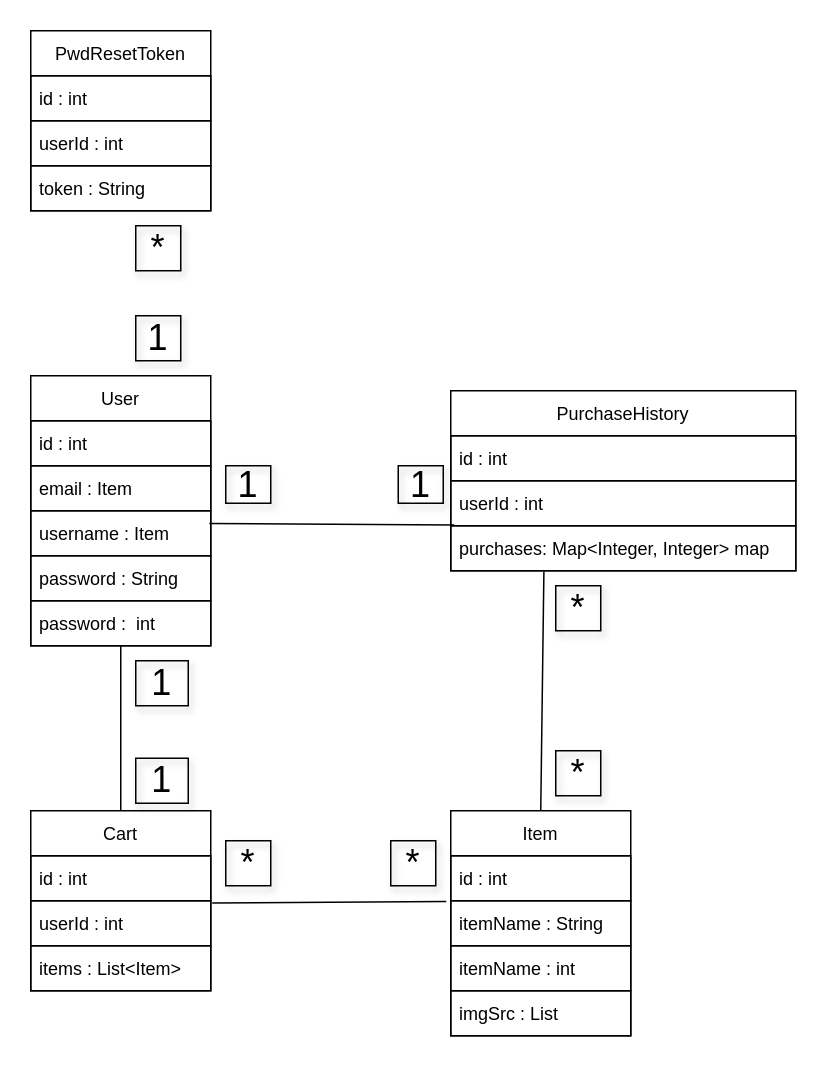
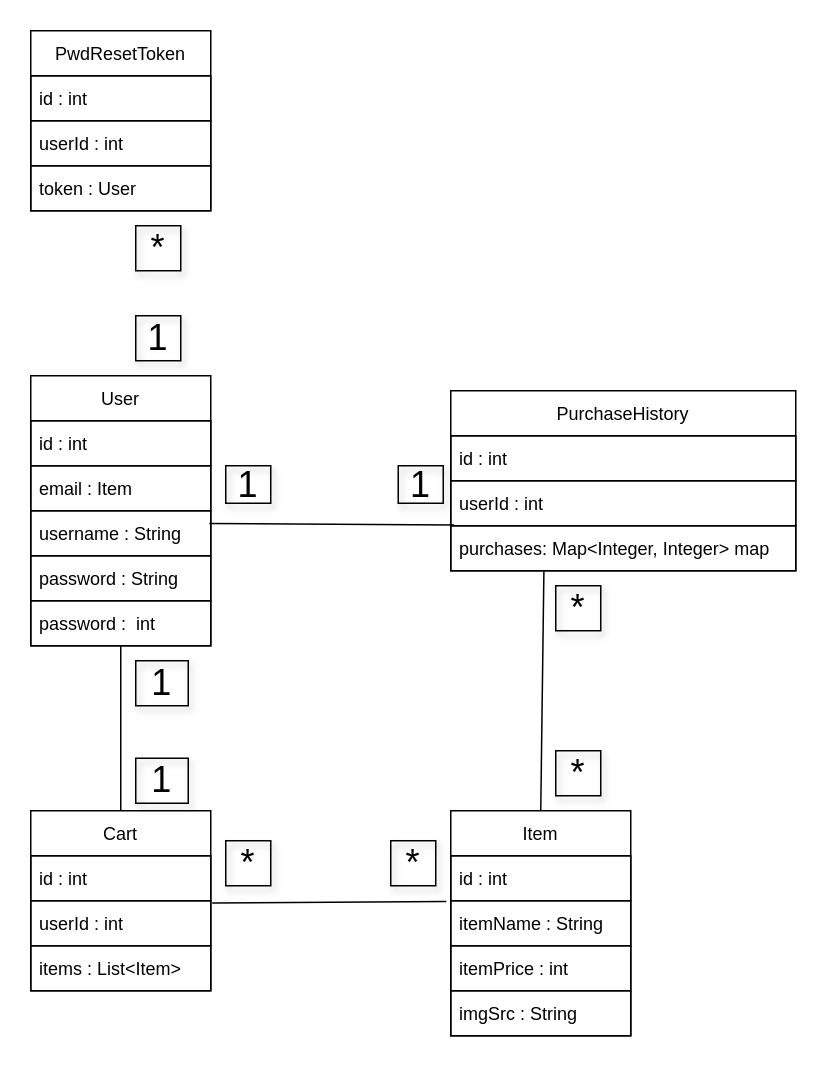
node "token : String": label "token : String" -> "token : User"
node "username : Item": label "username : Item" -> "username : String"
node "itemName : int": label "itemName : int" -> "itemPrice : int"
node "imgSrc : List": label "imgSrc : List" -> "imgSrc : String"
